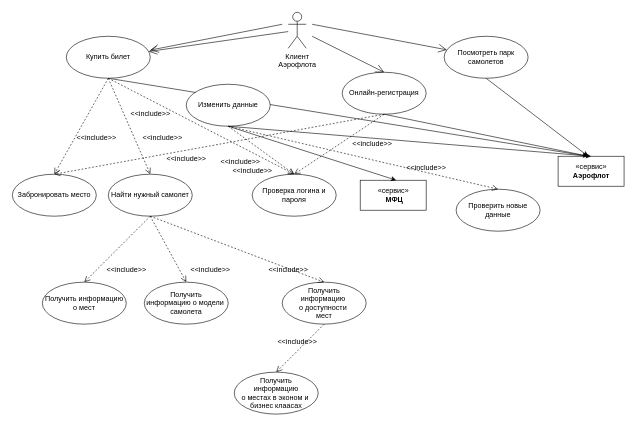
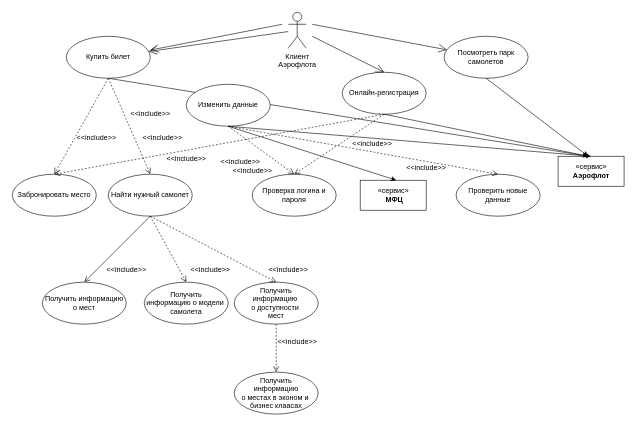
edge "Купить билет" -> "Проверка логина и пароля": removed
node "Проверить новые данные": moved (498, 210) -> (498, 195)
edge "Найти нужный самолет" -> "Получить информацию о мест": style dashed -> solid
node "Получить информацию о доступности мест": moved (324, 303) -> (276, 303)
